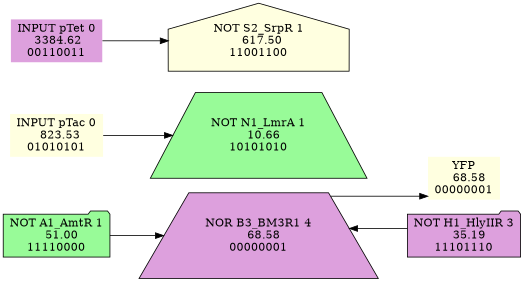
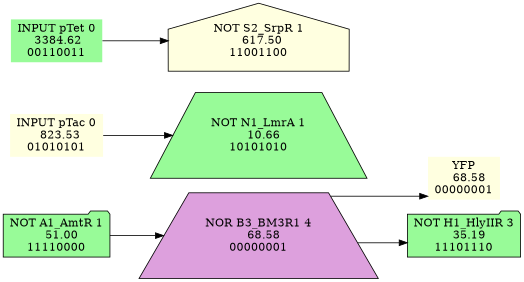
node "INPUT pTet 0 3384.62 00110011": fillcolor plum -> palegreen
edge "NOT H1_HlyIIR 3 35.19 11101110" -> "NOR B3_BM3R1 4 68.58 00000001": reversed
node "NOT H1_HlyIIR 3 35.19 11101110": fillcolor plum -> palegreen
